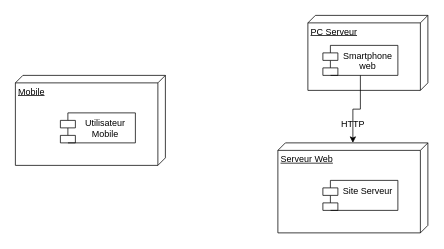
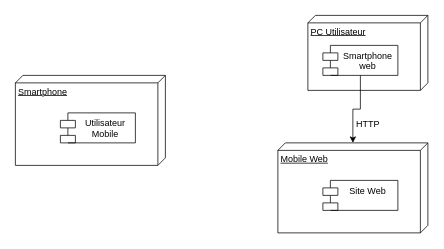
node "PC Serveur": label "PC Serveur" -> "PC Utilisateur"
node "Mobile": label "Mobile" -> "Smartphone"
node "HTTP": moved (353, 124) -> (368, 124)
node "Serveur Web": label "Serveur Web" -> "Mobile Web"
node "Site Serveur": label "Site Serveur" -> "Site Web"
